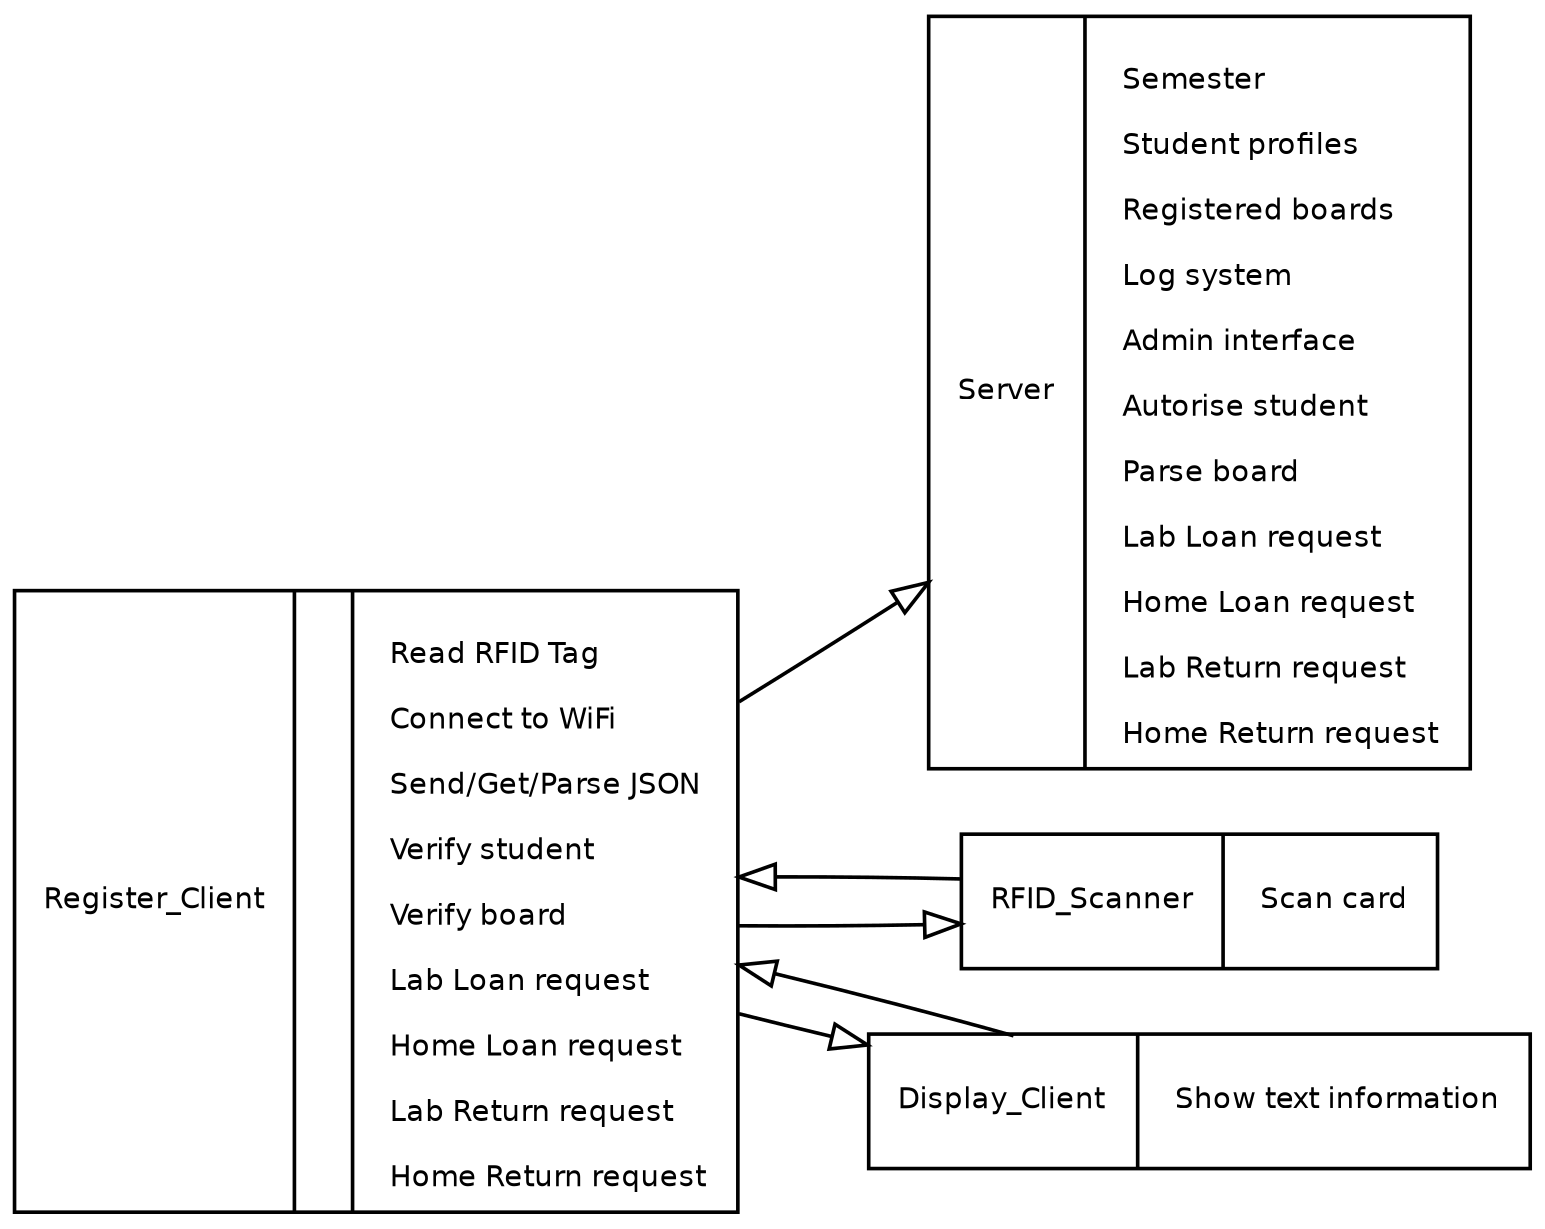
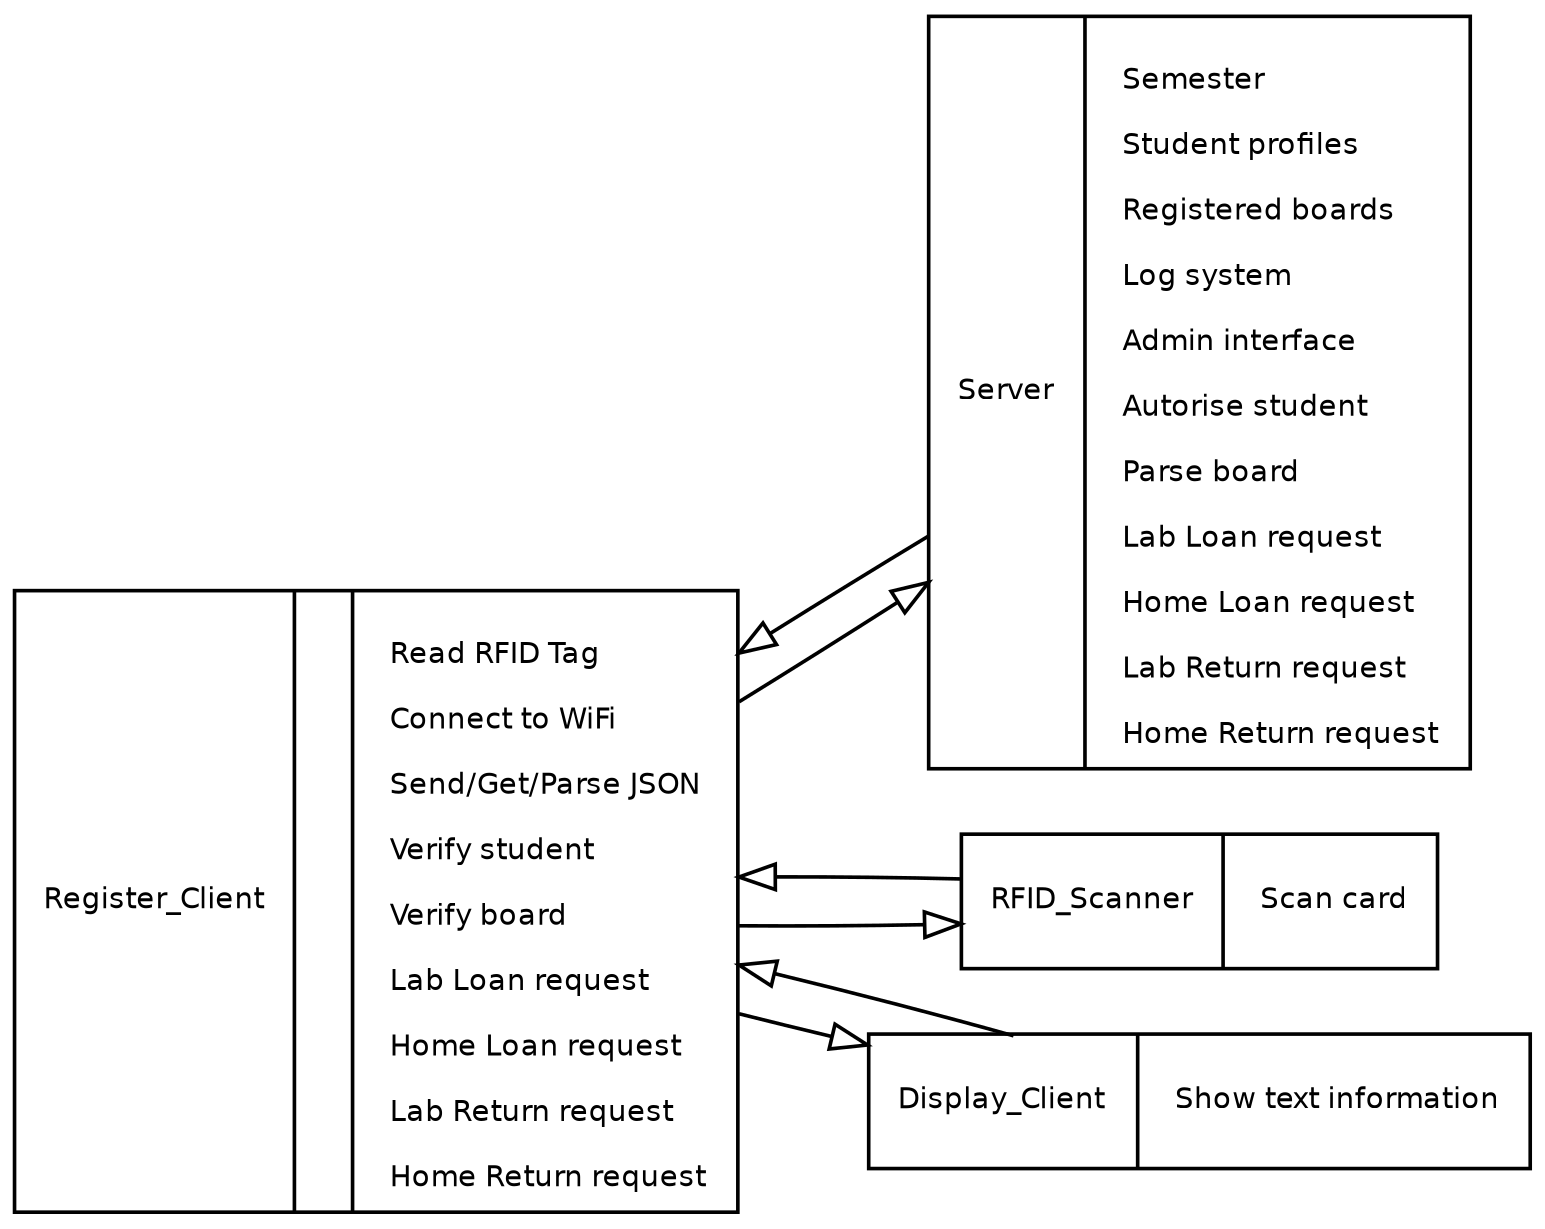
edge "Server" -> "Register_Client": added
